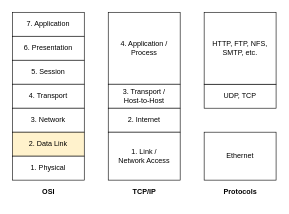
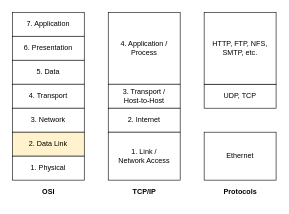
node "5. Session": label "5. Session" -> "5. Data"
